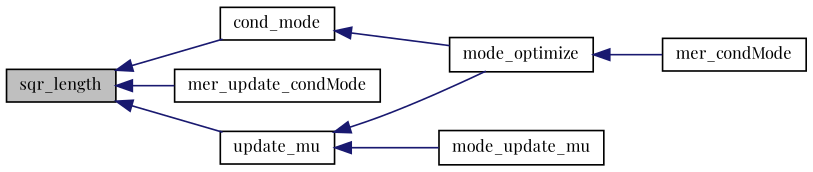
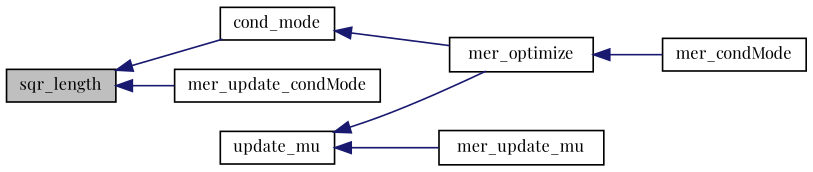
node "mode_optimize": label "mode_optimize" -> "mer_optimize"
edge "update_mu" -> "sqr_length": removed
node "mode_update_mu": label "mode_update_mu" -> "mer_update_mu"
